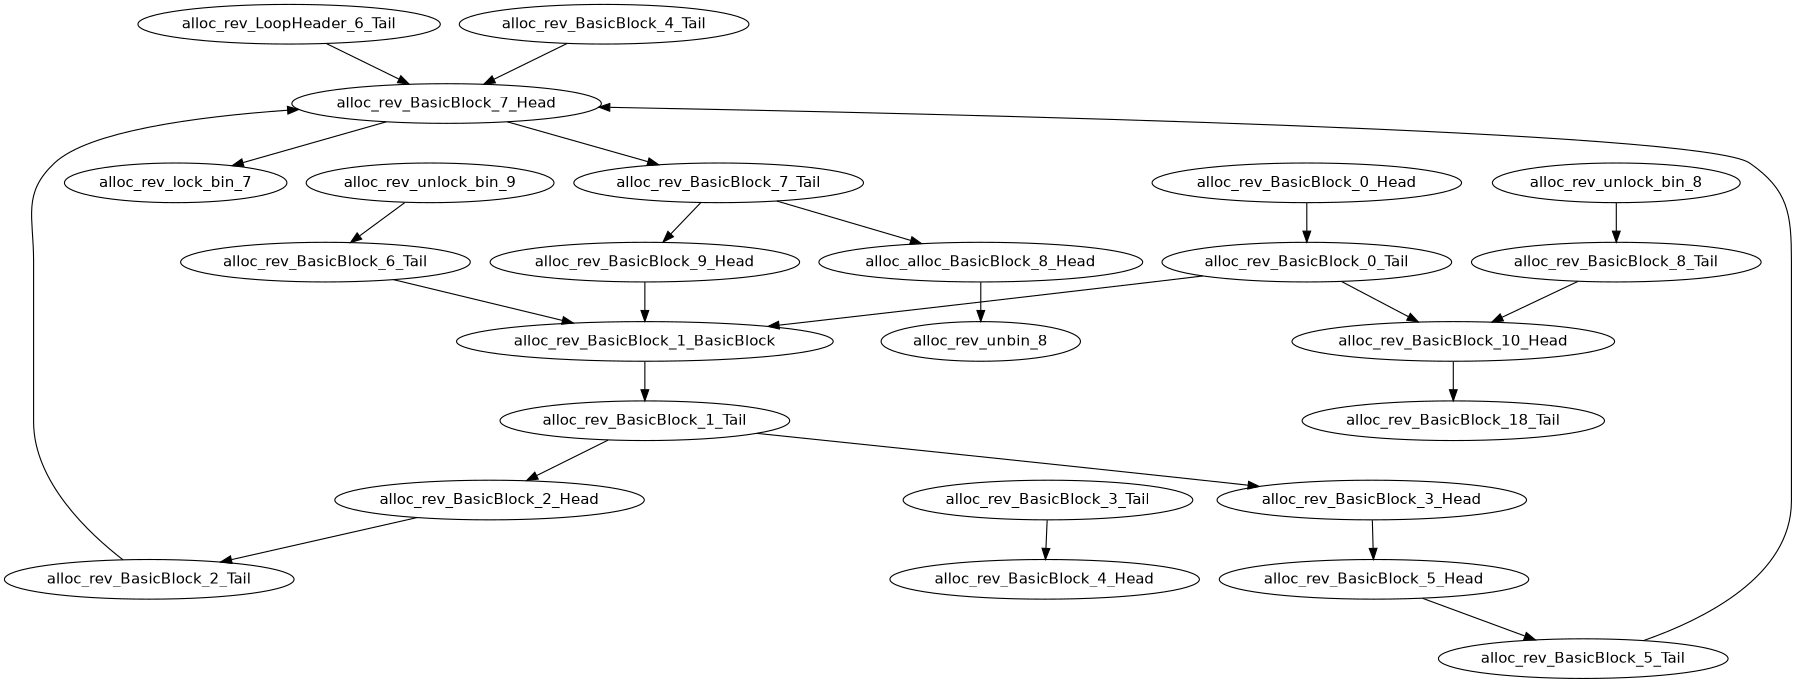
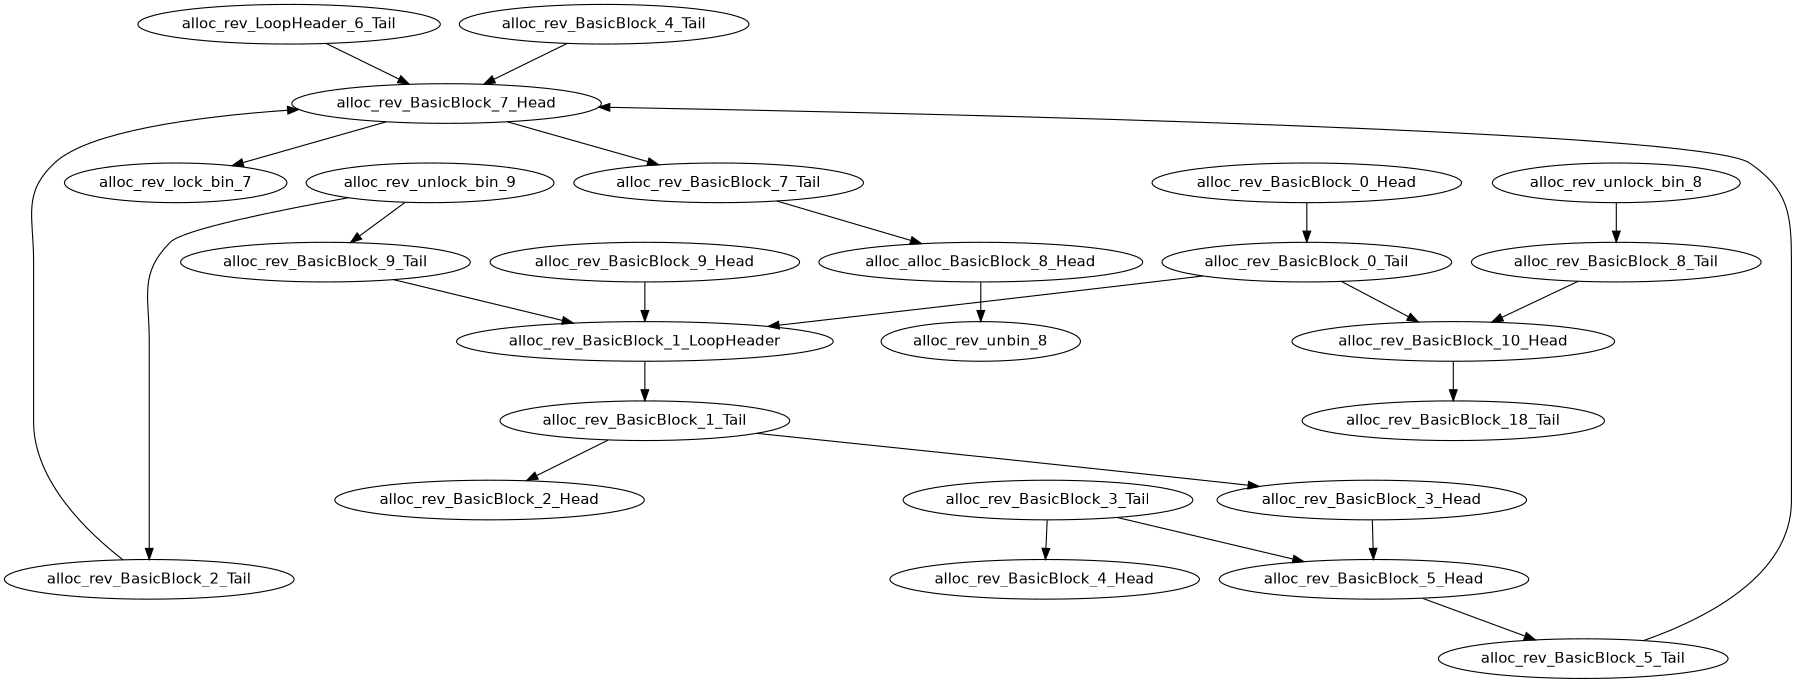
edge "alloc_rev_BasicBlock_7_Tail" -> "alloc_rev_BasicBlock_9_Head": removed
node "alloc_rev_BasicBlock_6_Tail": label "alloc_rev_BasicBlock_6_Tail" -> "alloc_rev_BasicBlock_9_Tail"
node "alloc_rev_BasicBlock_1_BasicBlock": label "alloc_rev_BasicBlock_1_BasicBlock" -> "alloc_rev_BasicBlock_1_LoopHeader"
edge "alloc_rev_BasicBlock_3_Tail" -> "alloc_rev_BasicBlock_5_Head": added
edge "alloc_rev_BasicBlock_2_Head" -> "alloc_rev_BasicBlock_2_Tail": now "alloc_rev_unlock_bin_9" -> "alloc_rev_BasicBlock_2_Tail"
